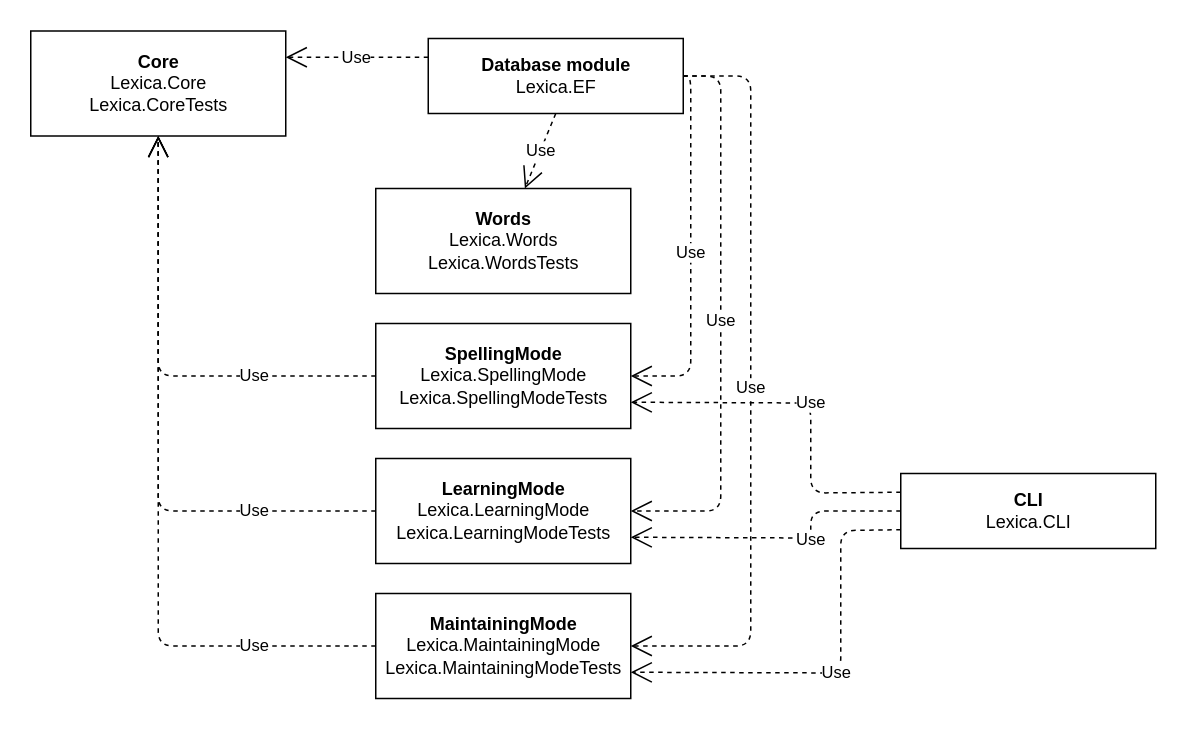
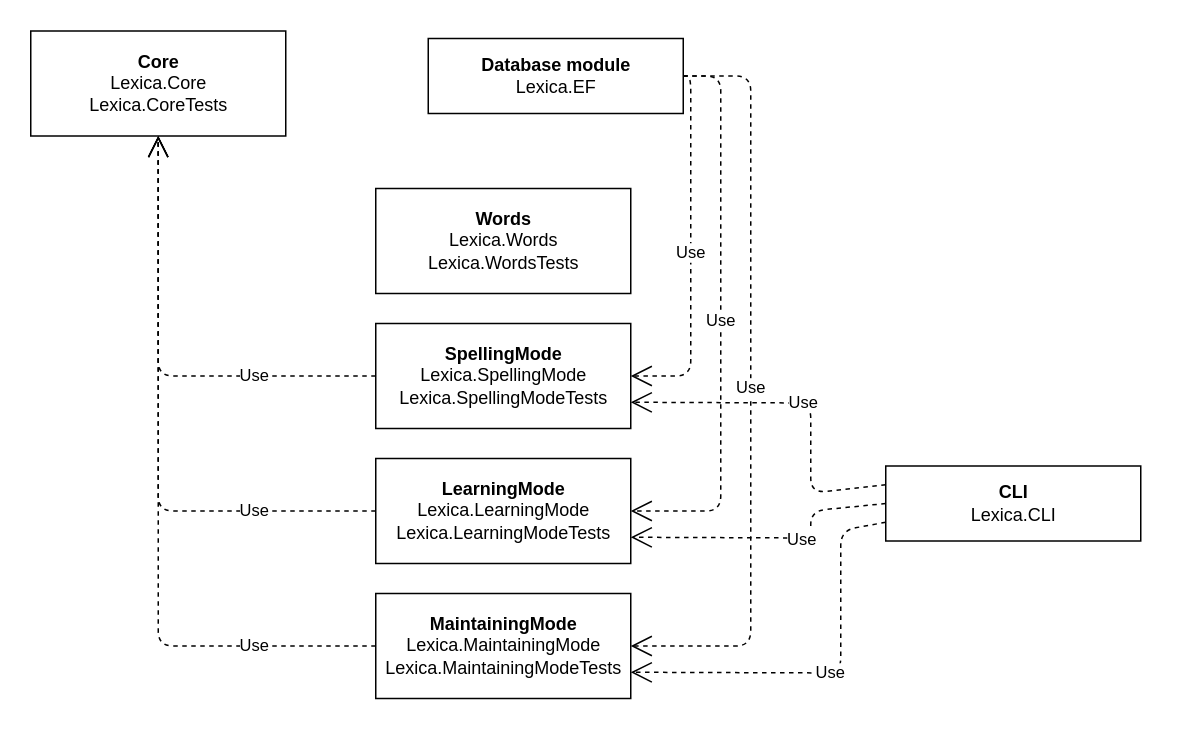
edge "Database module Lexica.EF" -> "Core Lexica.Core Lexica.CoreTests": removed, label "Use"
edge "Database module Lexica.EF" -> "Words Lexica.Words Lexica.WordsTests": removed, label "Use"
node "CLI Lexica.CLI": moved (1028, 511) -> (1013, 503)
